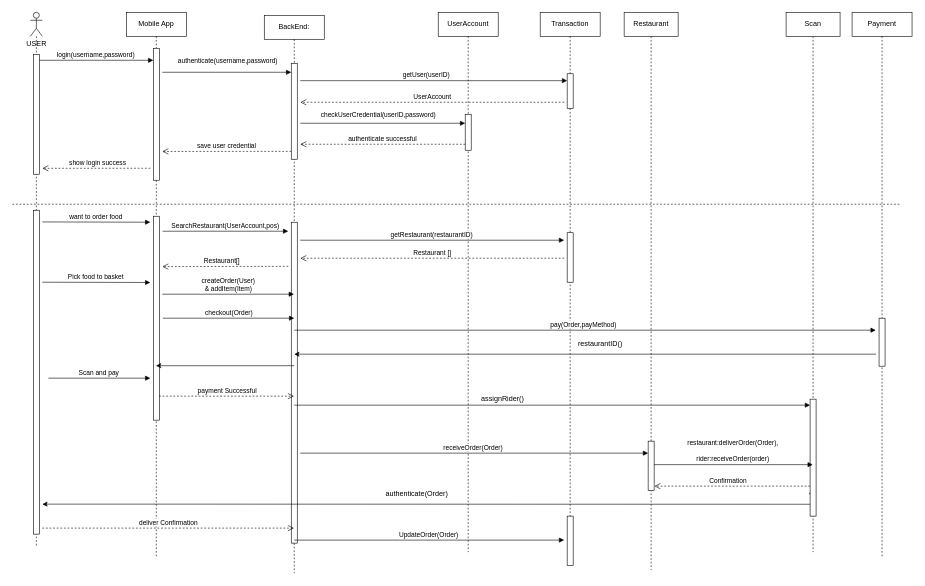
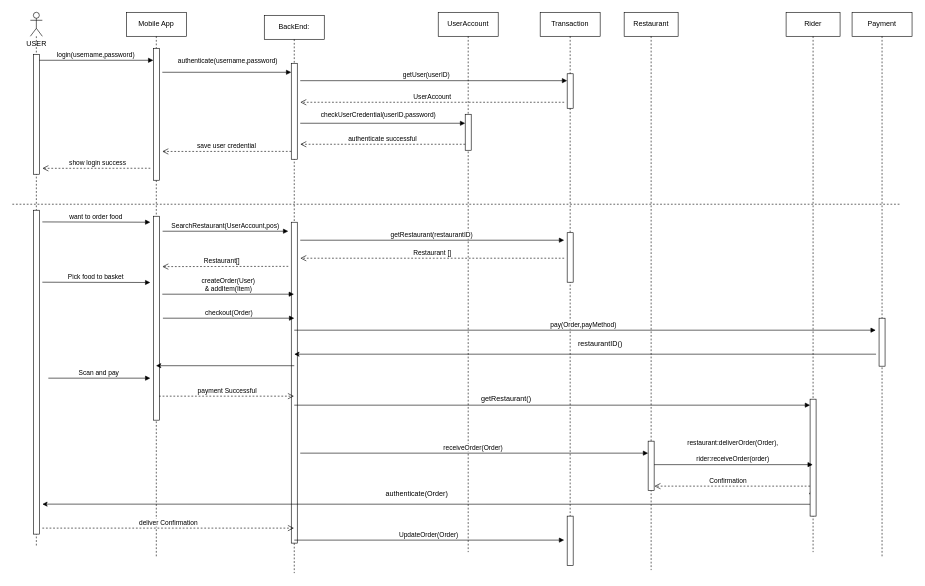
node "Scan": label "Scan" -> "Rider"
node "assignRider()": label "assignRider()" -> "getRestaurant()"
